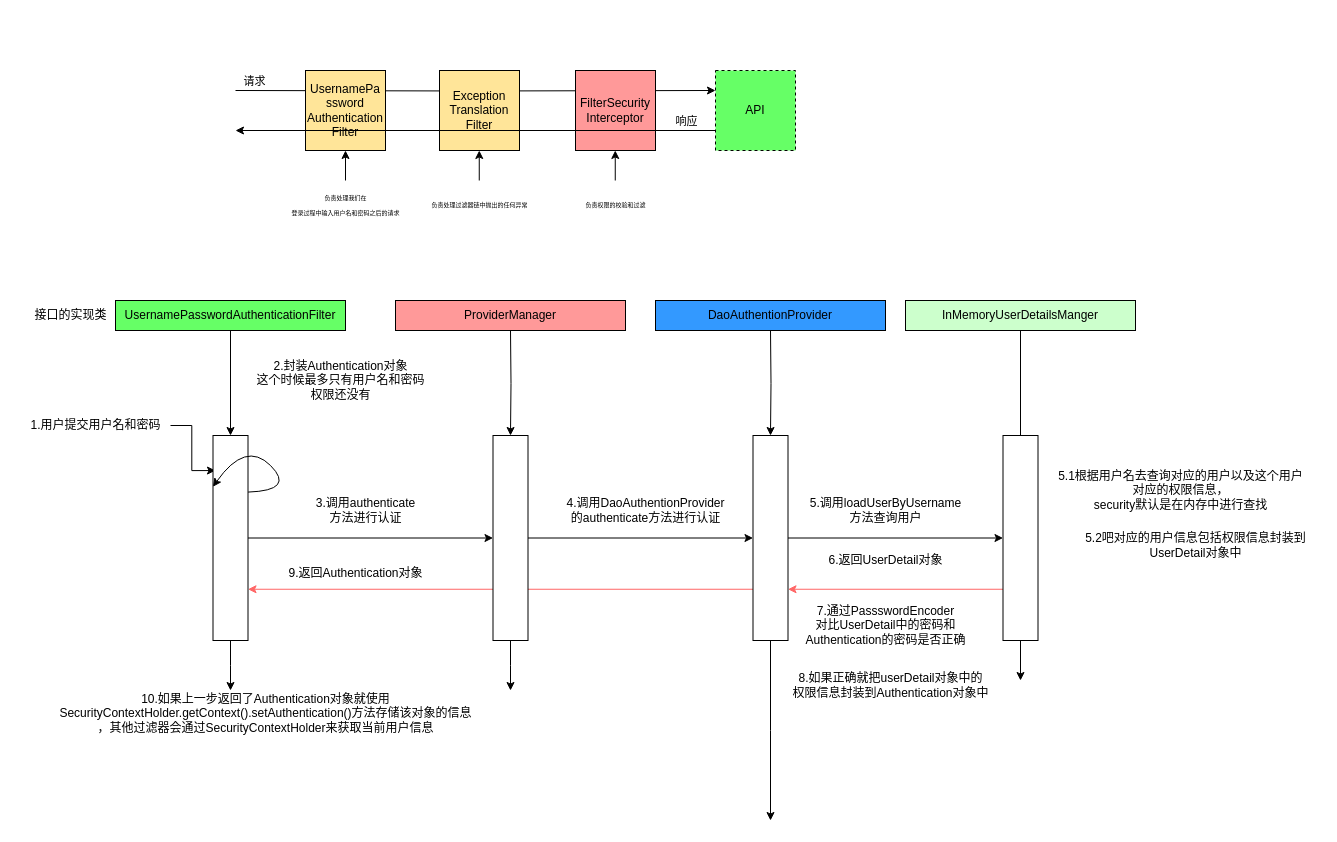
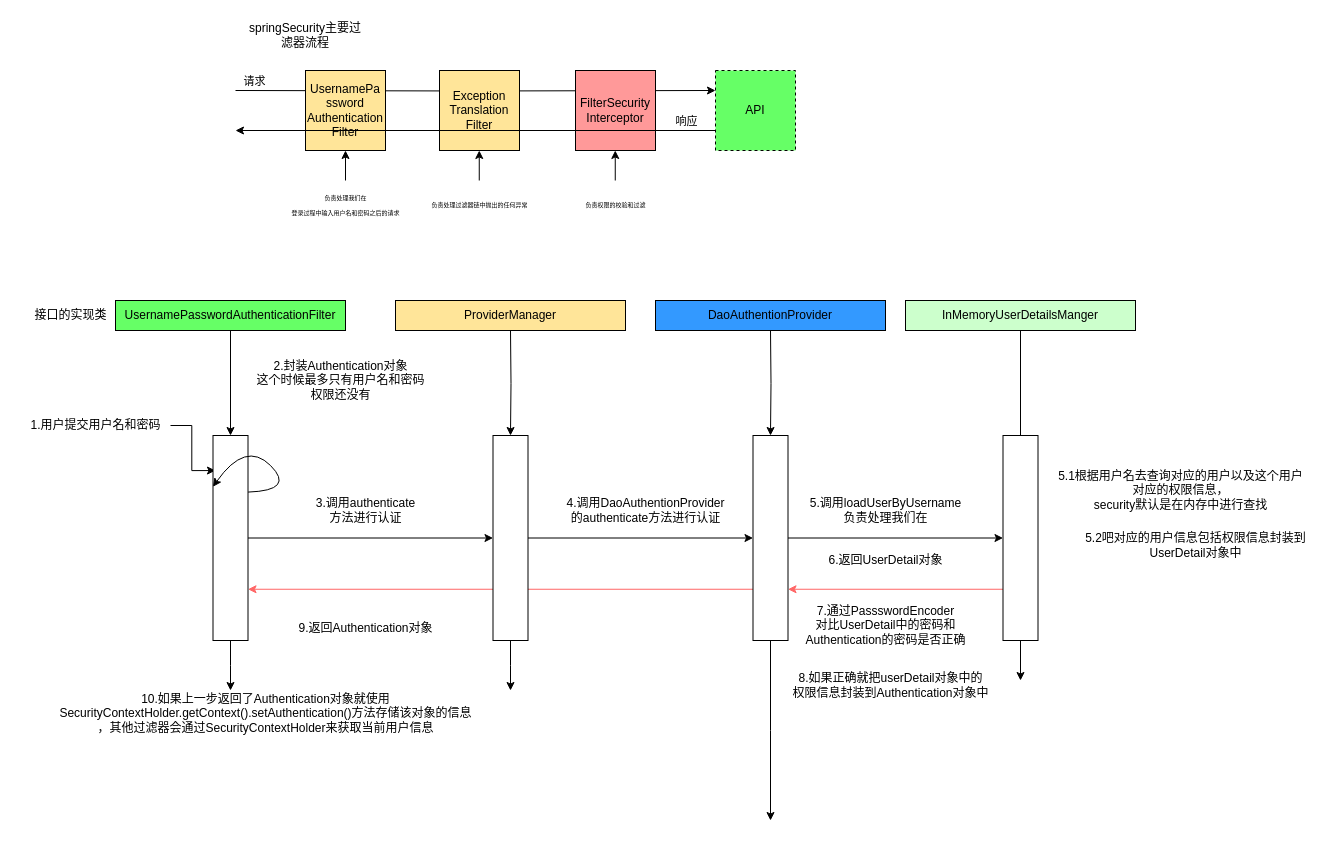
node "springSecurity主要过滤器流程": added
node "ProviderManager": fillcolor #ff9999 -> #ffe599
node "5.调用loadUserByUsername 方法查询用户": label "5.调用loadUserByUsername 方法查询用户" -> "5.调用loadUserByUsername 负责处理我们在"
node "9.返回Authentication对象": moved (356, 574) -> (366, 629)
